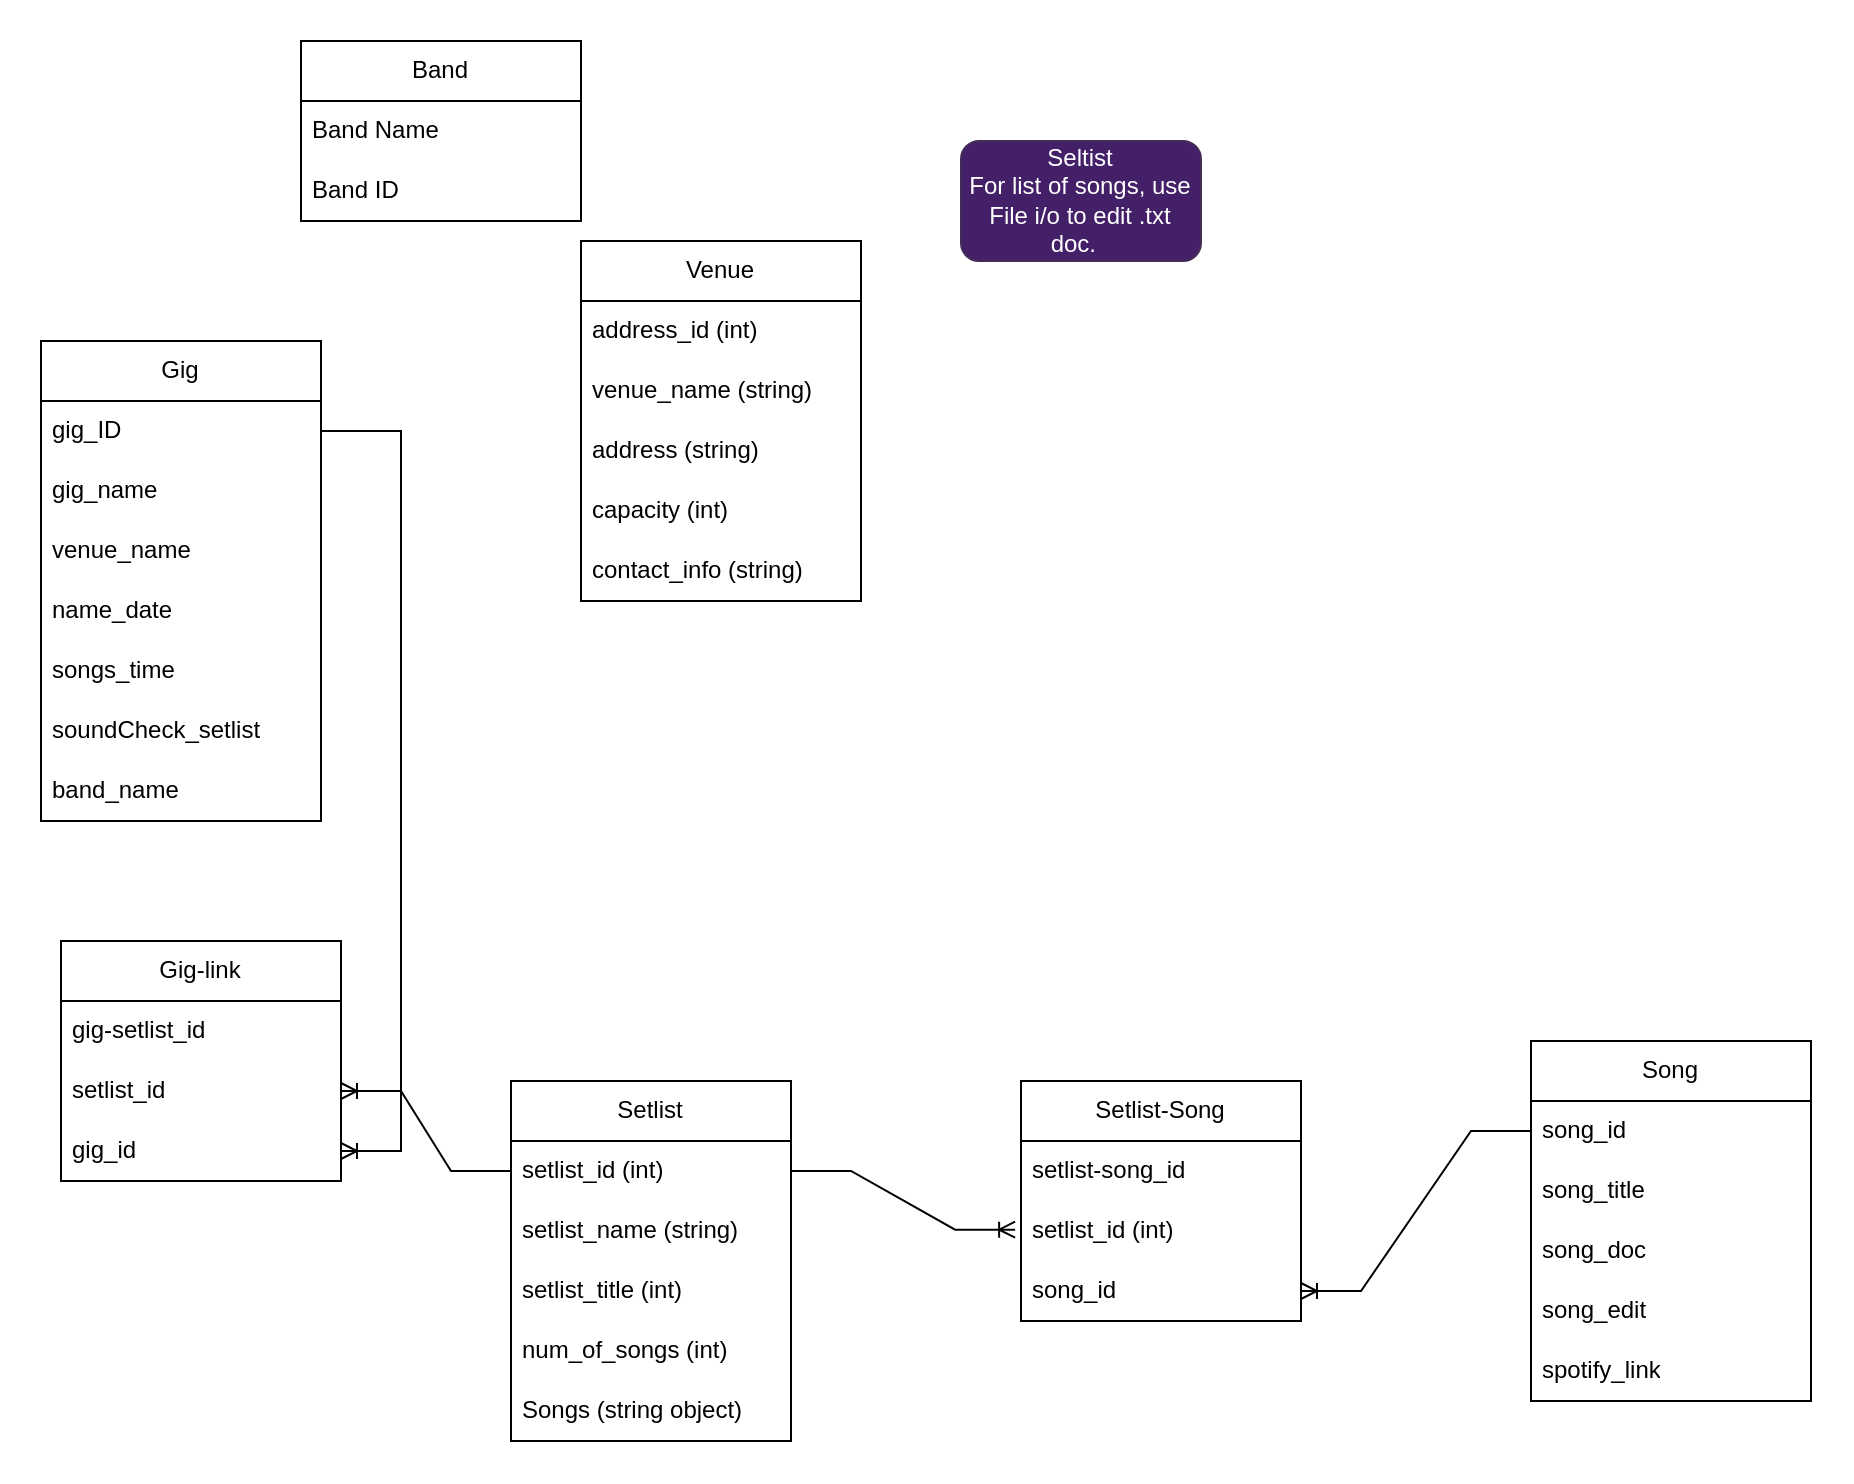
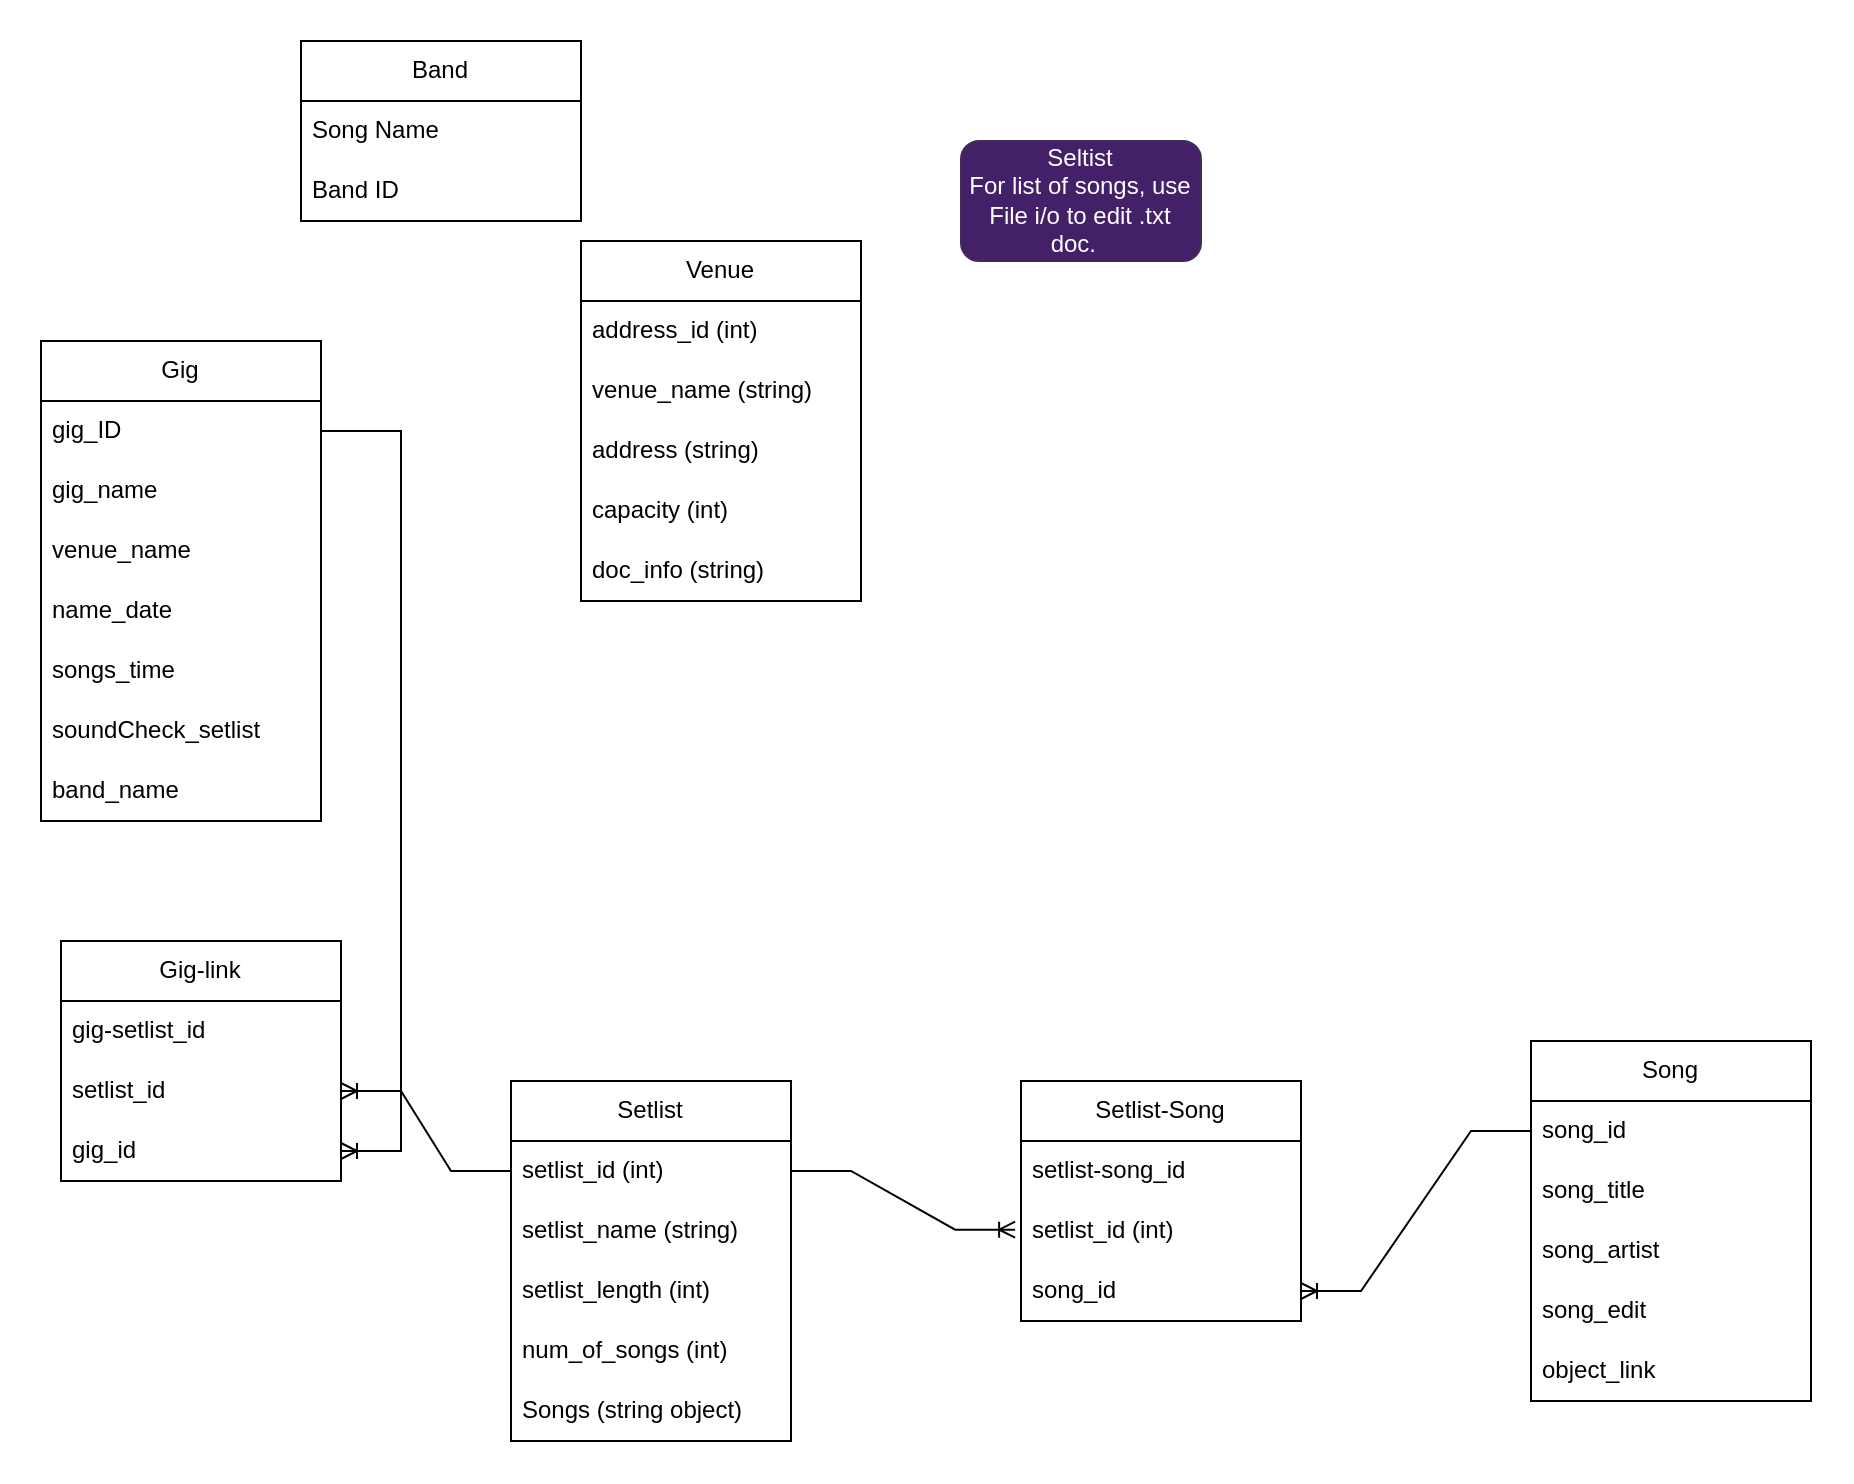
node "Band Name": label "Band Name" -> "Song Name"
node "contact_info (string)": label "contact_info (string)" -> "doc_info (string)"
node "song_doc": label "song_doc" -> "song_artist"
node "setlist_title (int)": label "setlist_title (int)" -> "setlist_length (int)"
node "spotify_link": label "spotify_link" -> "object_link"
